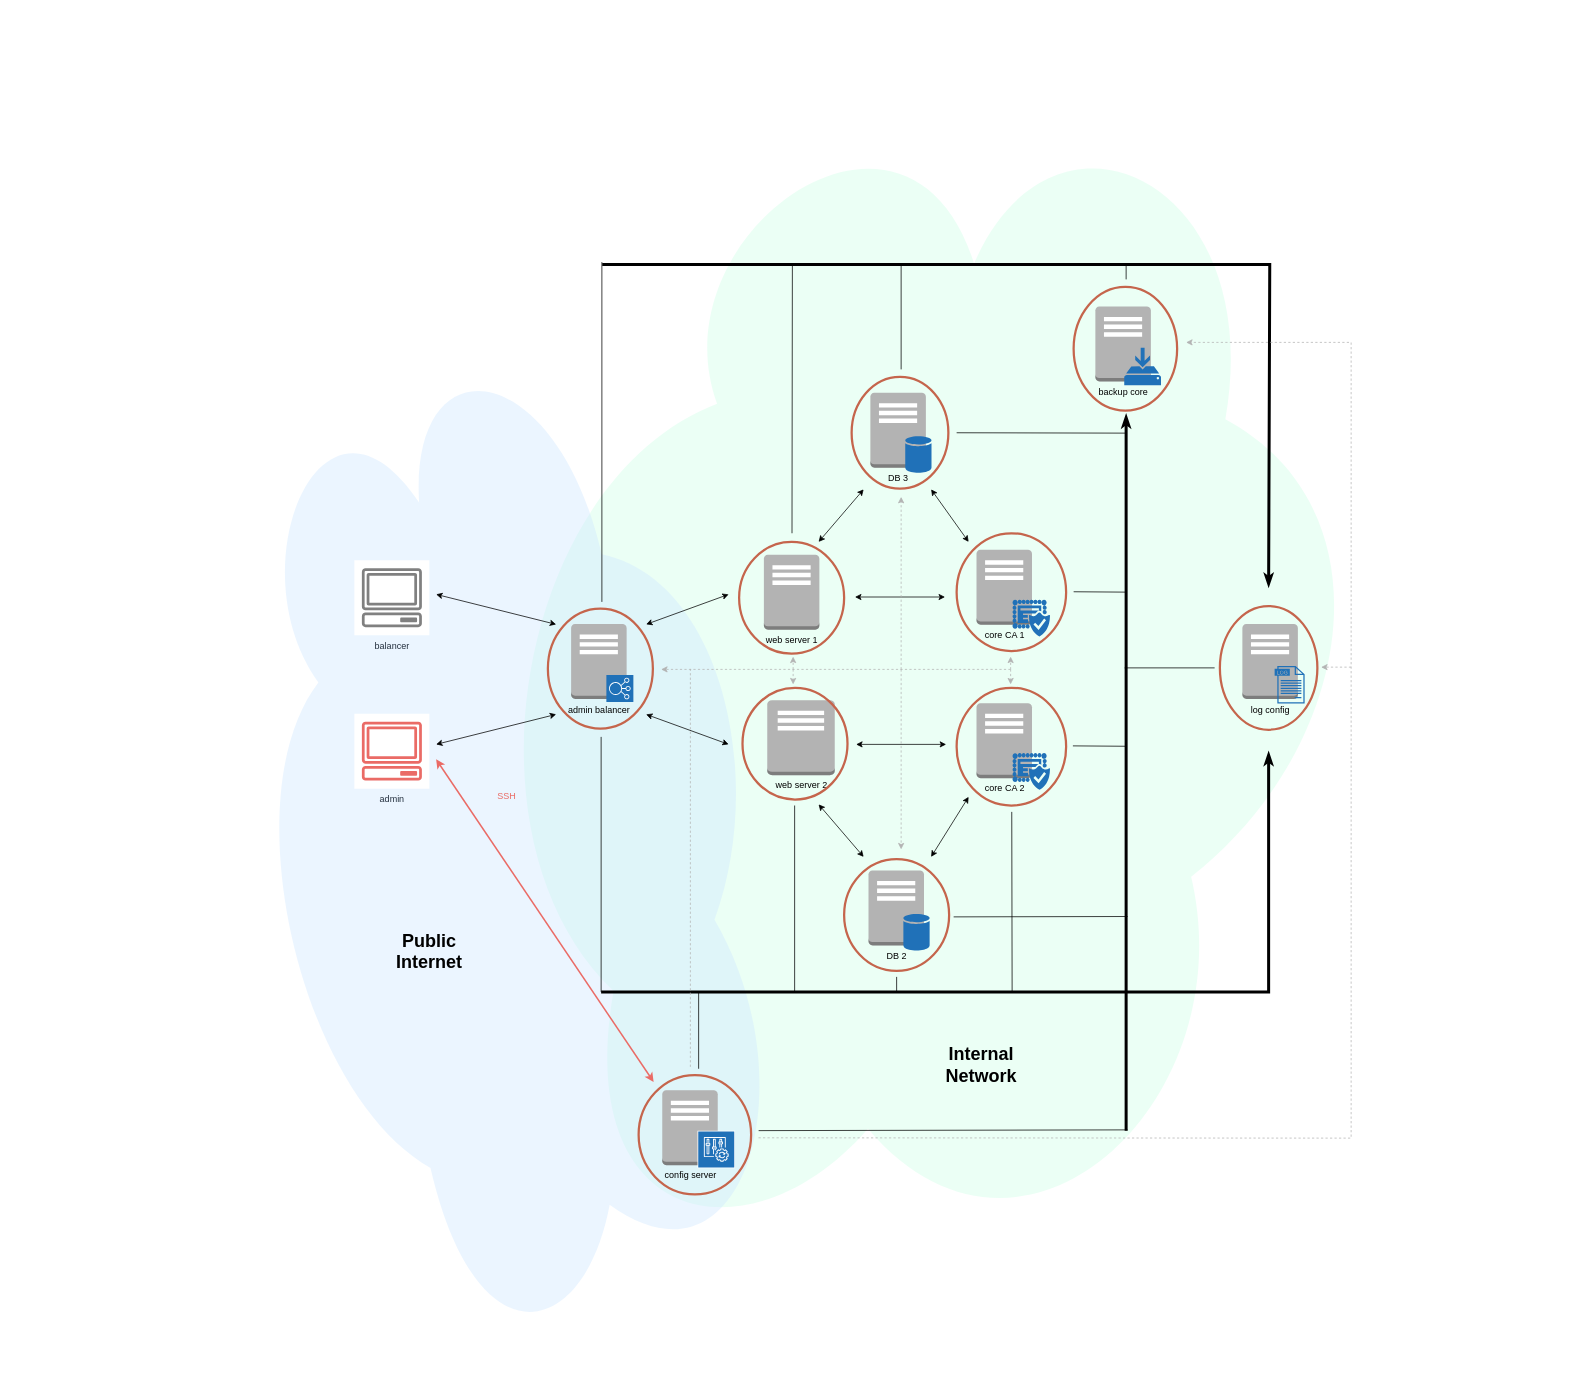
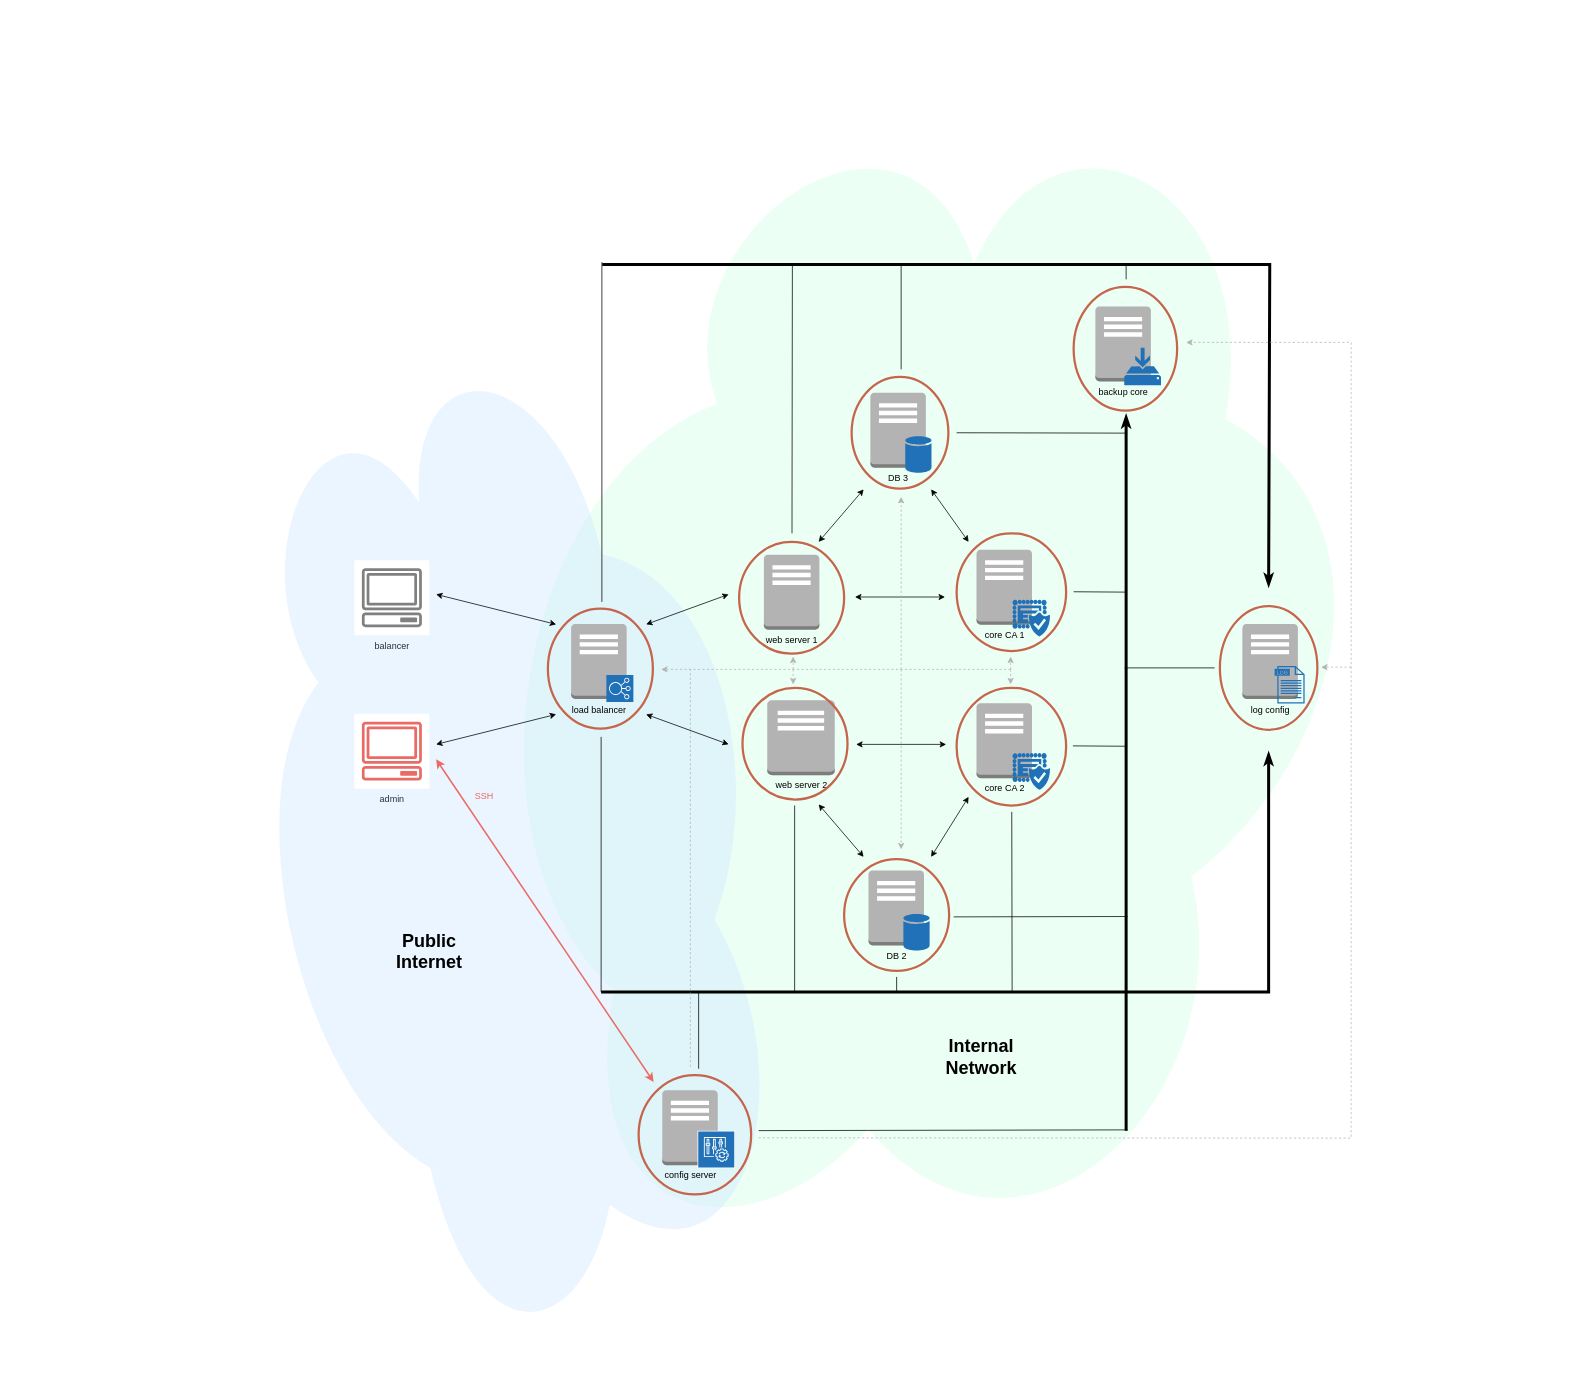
node "admin balancer": label "admin balancer" -> "load balancer"
node "SSH": moved (511, 796) -> (489, 796)
node "Internal Network": moved (981, 1064) -> (981, 1057)
